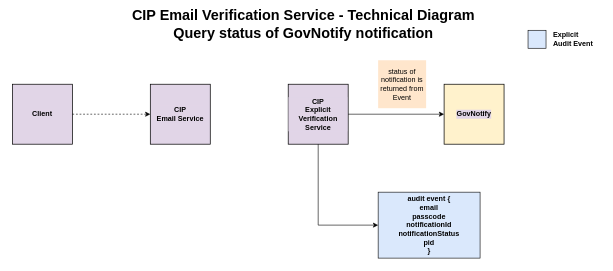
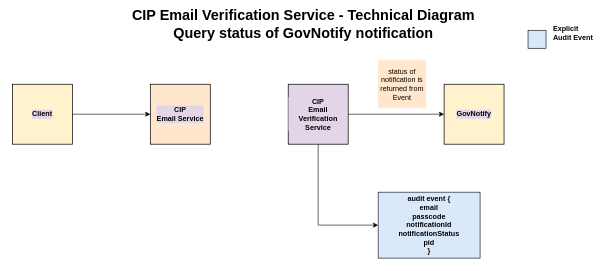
node "Explicit Audit Event": moved (576, 39) -> (576, 33)
node "Client": fillcolor #e1d5e7 -> #fff2cc
edge "Client" -> "CIP Email Service": style dashed -> solid
node "CIP Email Service": fillcolor #e1d5e7 -> #ffe6cc
node "CIP Explicit Verification Service": label "CIP Explicit Verification Service" -> "CIP Email Verification Service"
